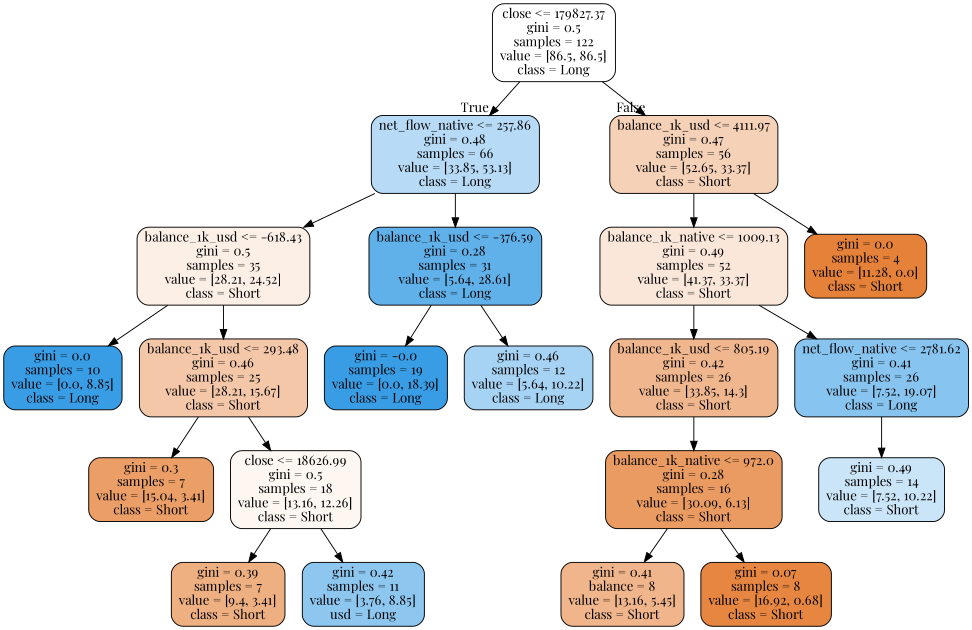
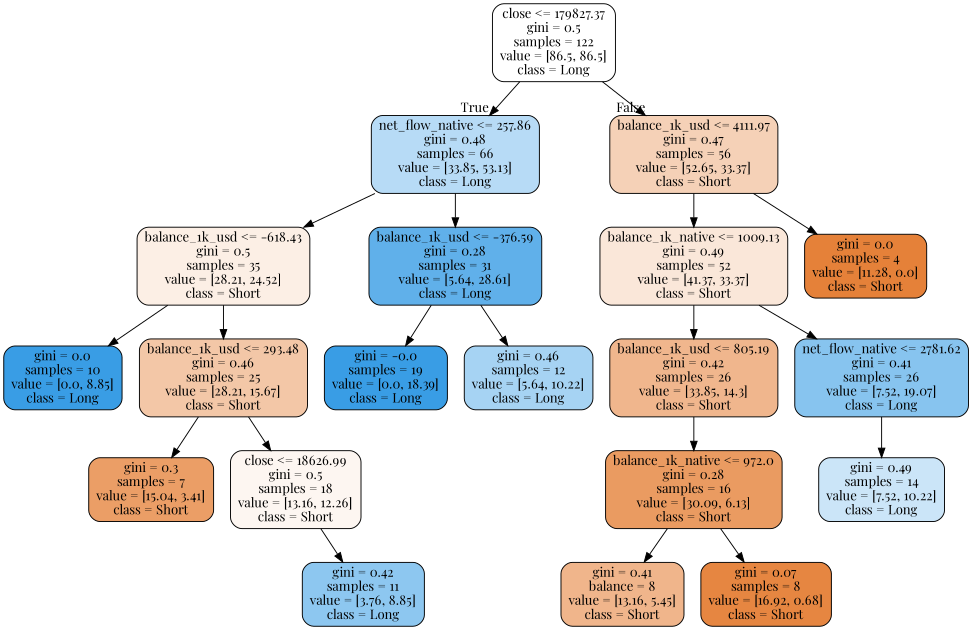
node "gini = 0.49 samples = 14 value = [7.52, 10.22] class = Short": label "gini = 0.49 samples = 14 value = [7.52, 10.22] class = Short" -> "gini = 0.49 samples = 14 value = [7.52, 10.22] class = Long"
node "gini = 0.39 samples = 7 value = [9.4, 3.41] class = Short": removed
node "gini = 0.42 samples = 11 value = [3.76, 8.85] usd = Long": label "gini = 0.42 samples = 11 value = [3.76, 8.85] usd = Long" -> "gini = 0.42 samples = 11 value = [3.76, 8.85] class = Long"
